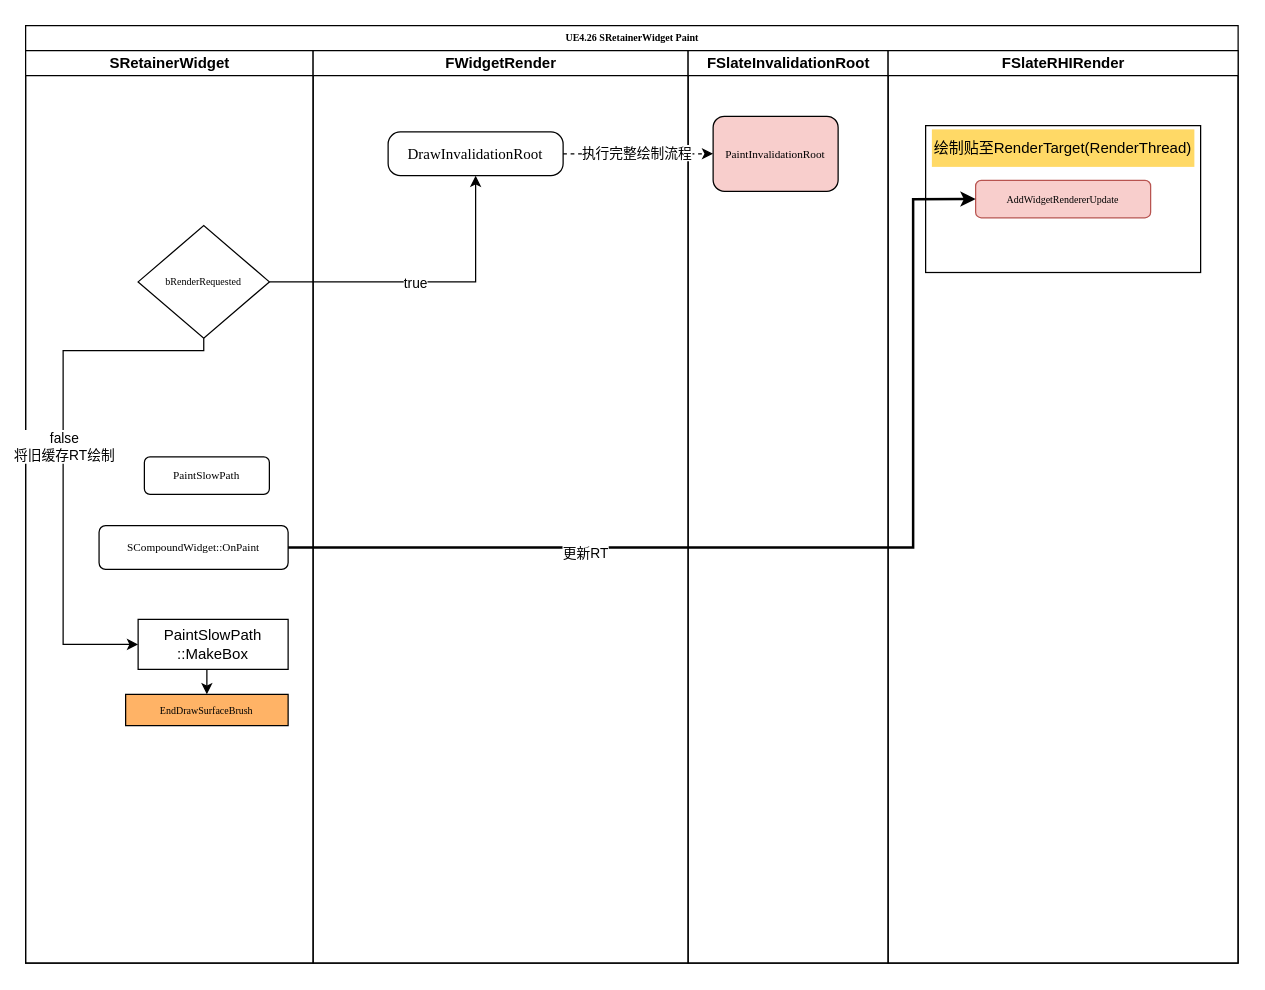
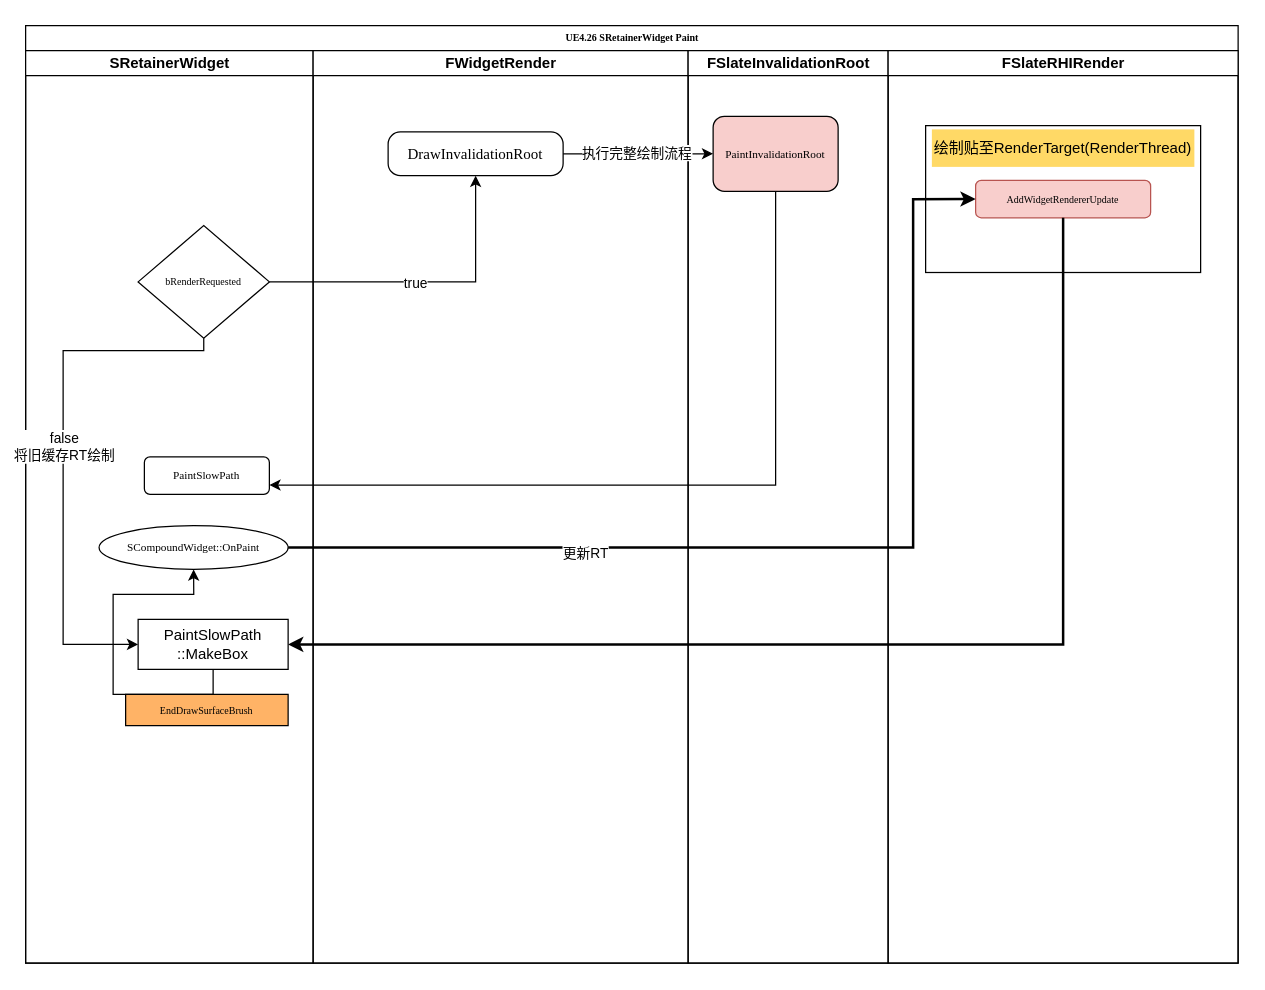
edge "DrawInvalidationRoot" -> "PaintInvalidationRoot": style dashed -> solid
edge "PaintInvalidationRoot" -> "PaintSlowPath": added
node "SCompoundWidget::OnPaint": shape rounded rectangle -> ellipse
edge "AddWidgetRendererUpdate" -> "PaintSlowPath ::MakeBox": added
edge "PaintSlowPath ::MakeBox" -> "EndDrawSurfaceBrush": now "PaintSlowPath ::MakeBox" -> "SCompoundWidget::OnPaint"
